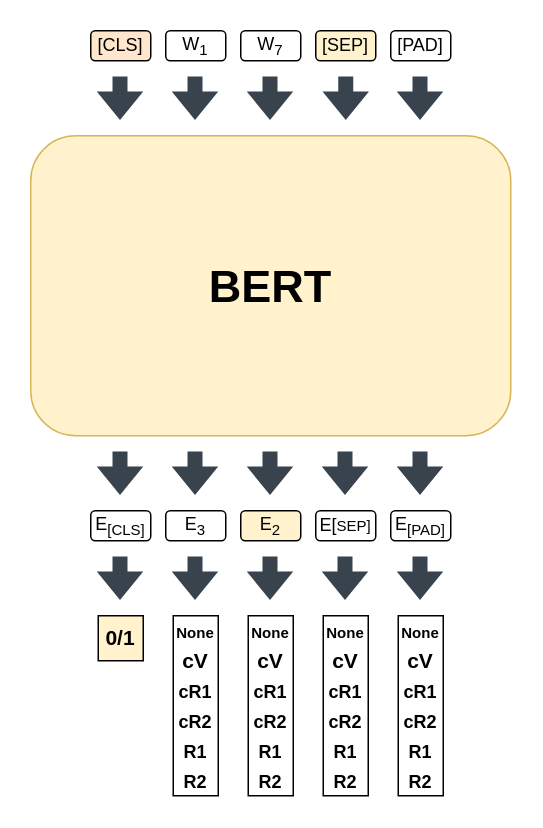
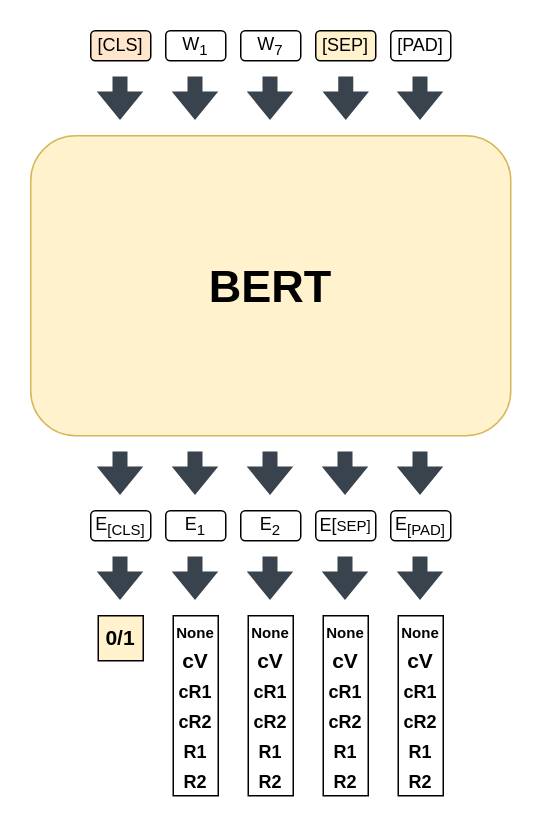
node "E3": label "E3" -> "E1"
node "E2": fillcolor #fff2cc -> #ffffff
